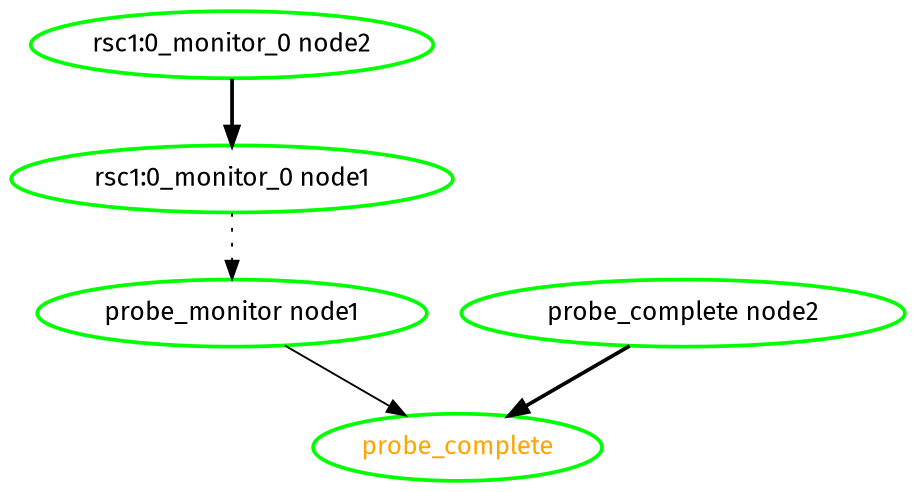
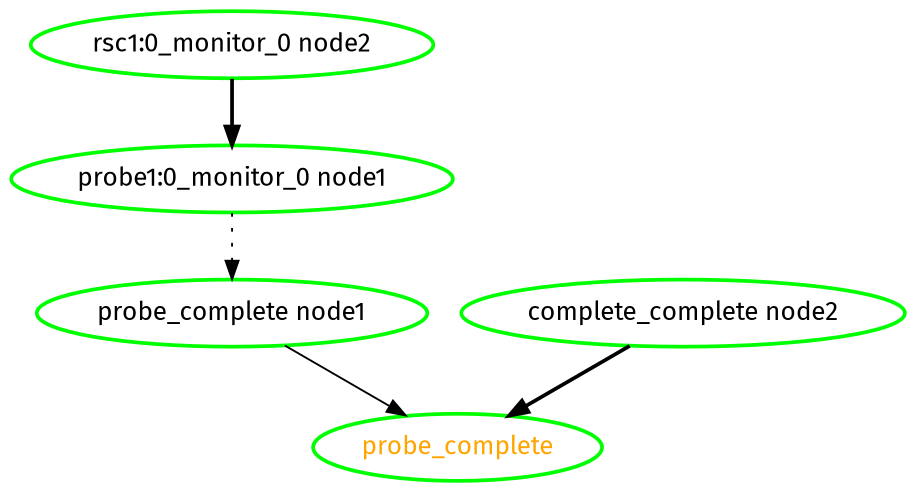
node "rsc1:0_monitor_0 node1": label "rsc1:0_monitor_0 node1" -> "probe1:0_monitor_0 node1"
node "probe_monitor node1": label "probe_monitor node1" -> "probe_complete node1"
node "probe_complete node2": label "probe_complete node2" -> "complete_complete node2"
